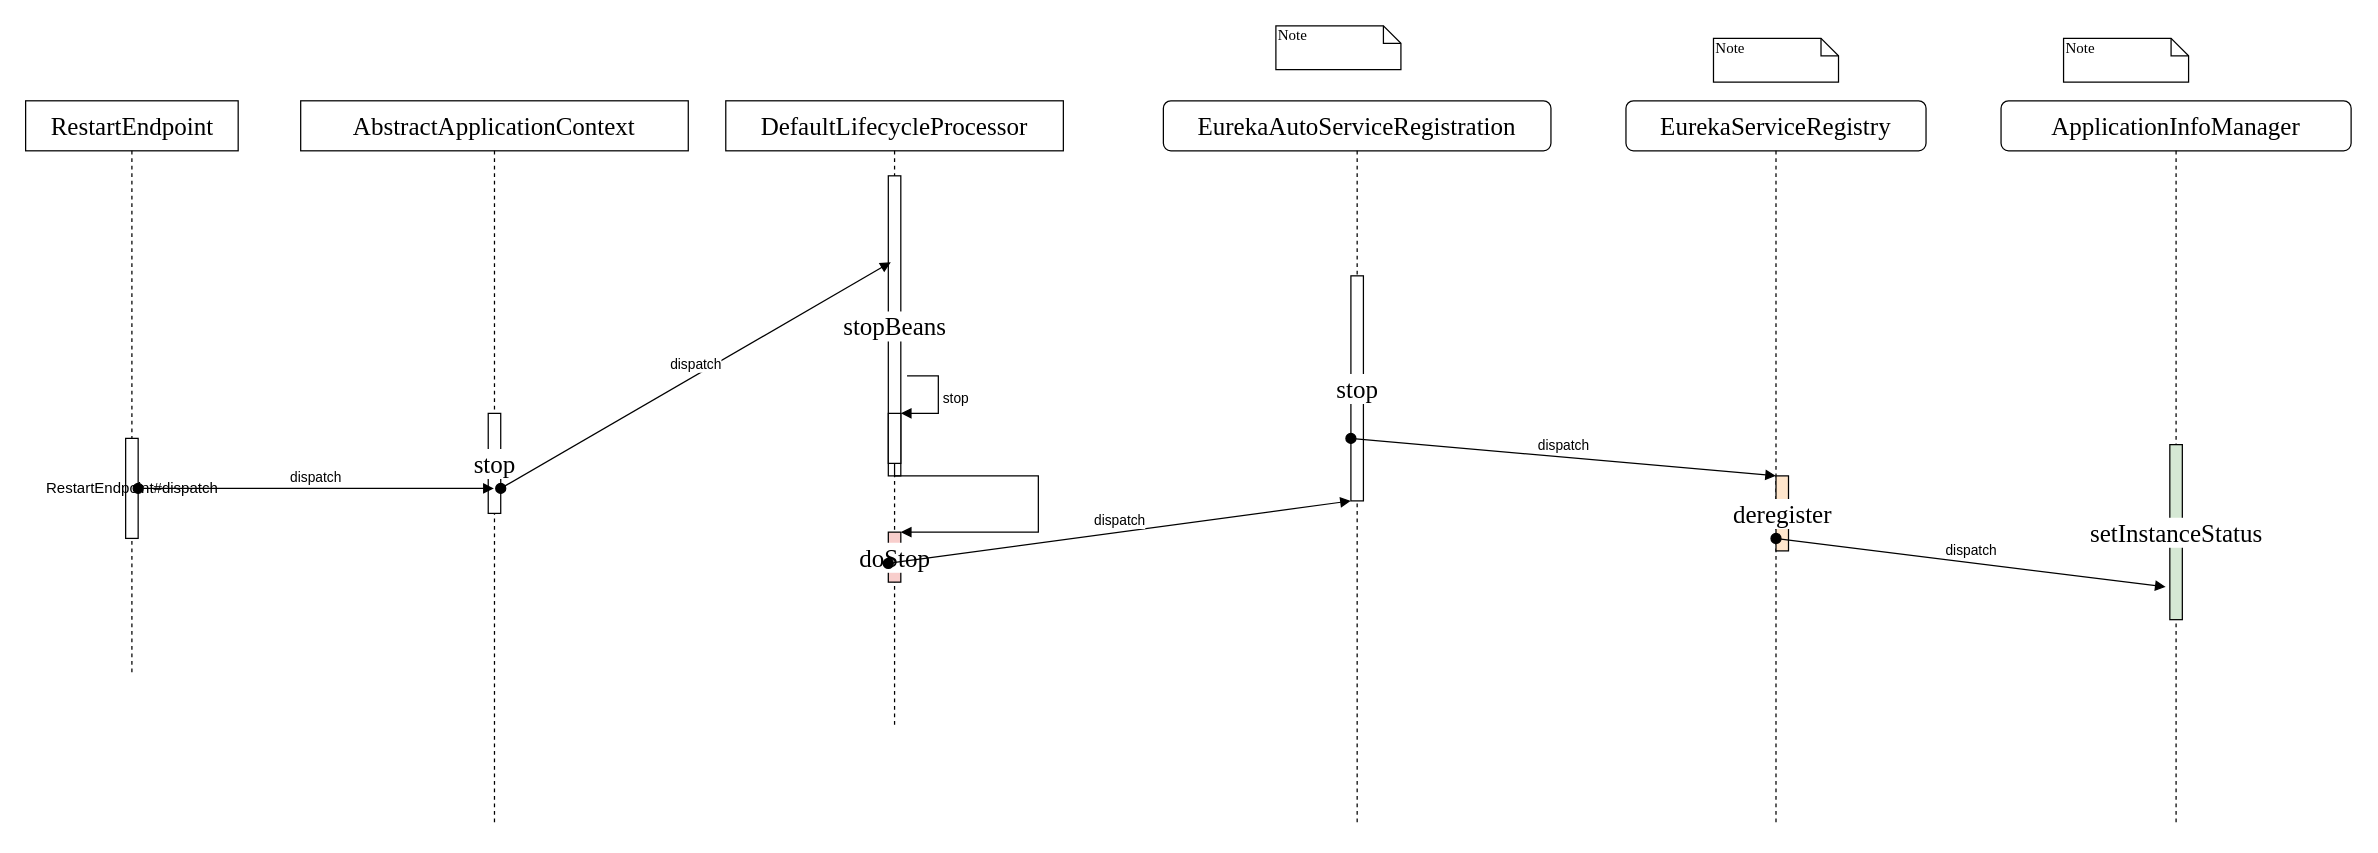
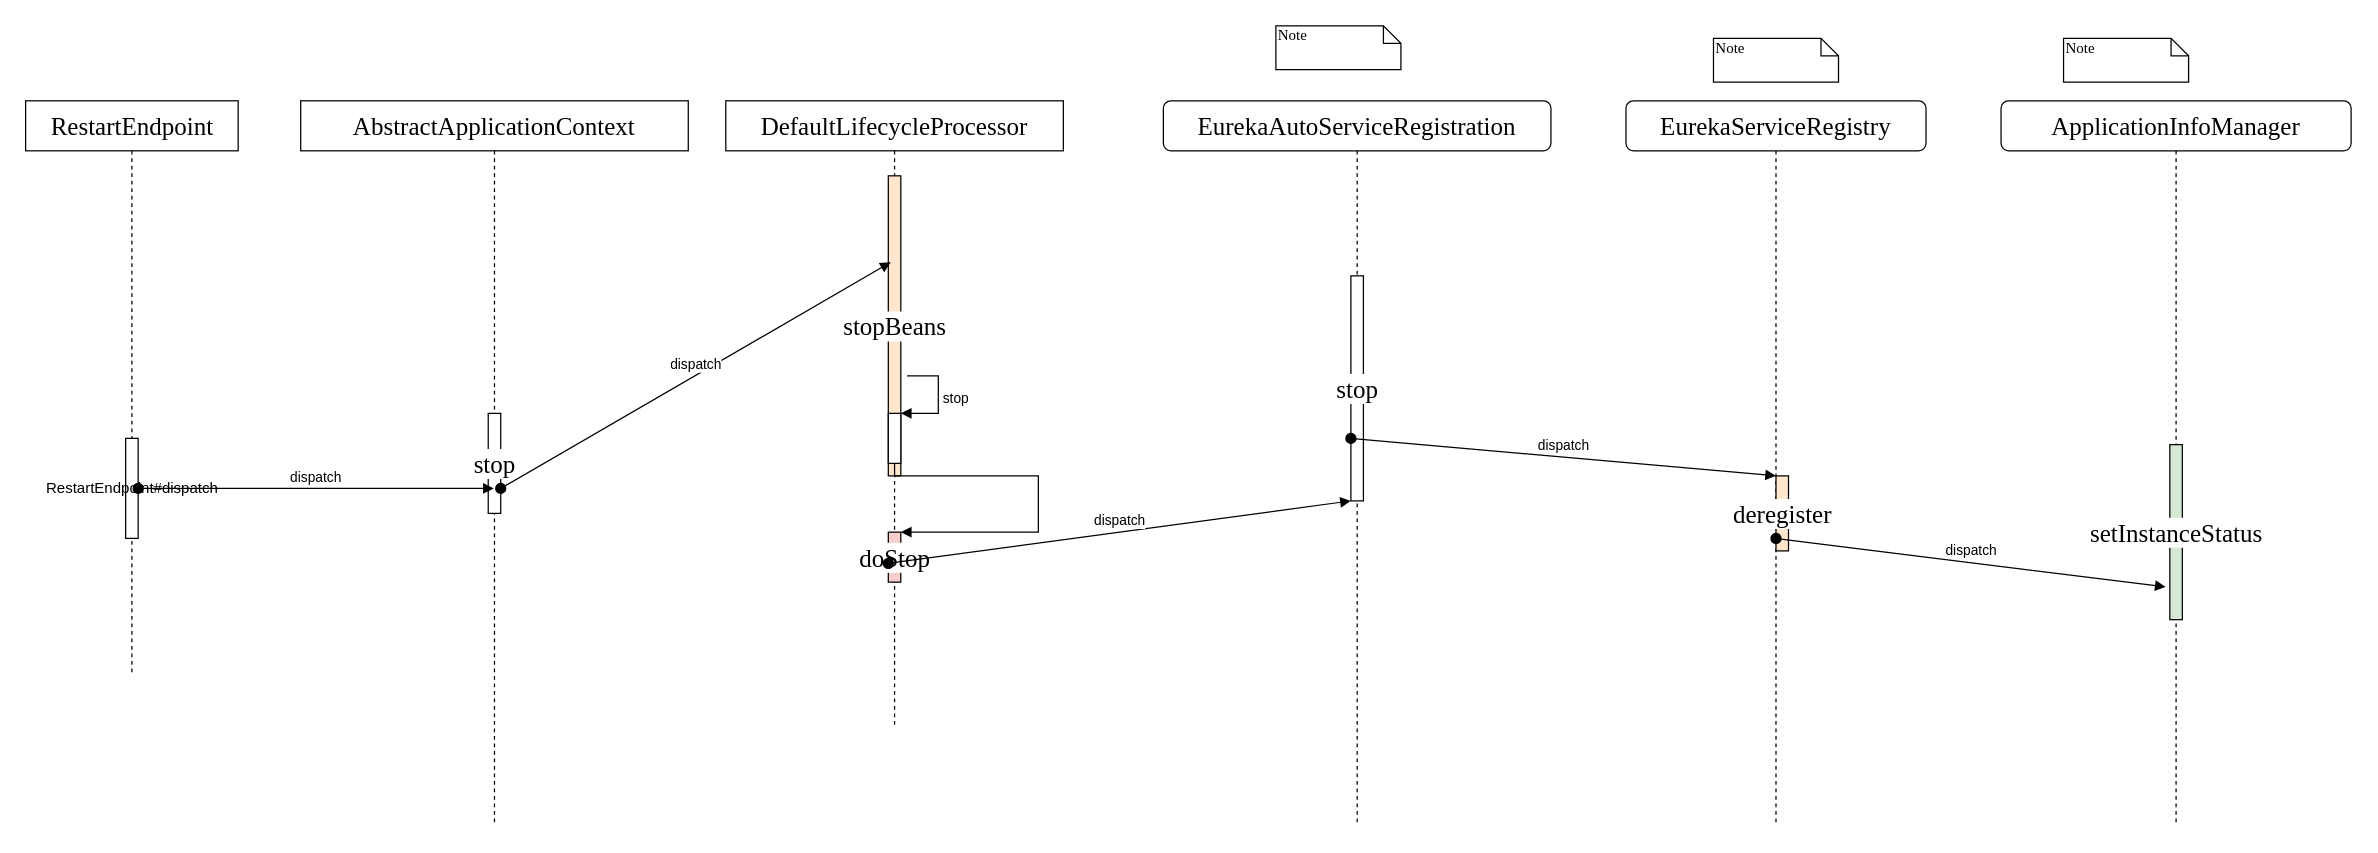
node "stopBeans": fillcolor #ffffff -> #ffe6cc
